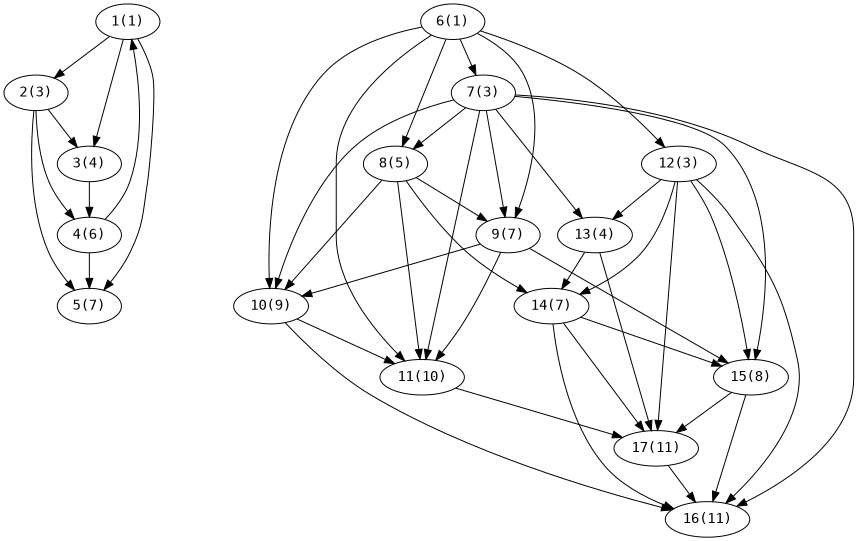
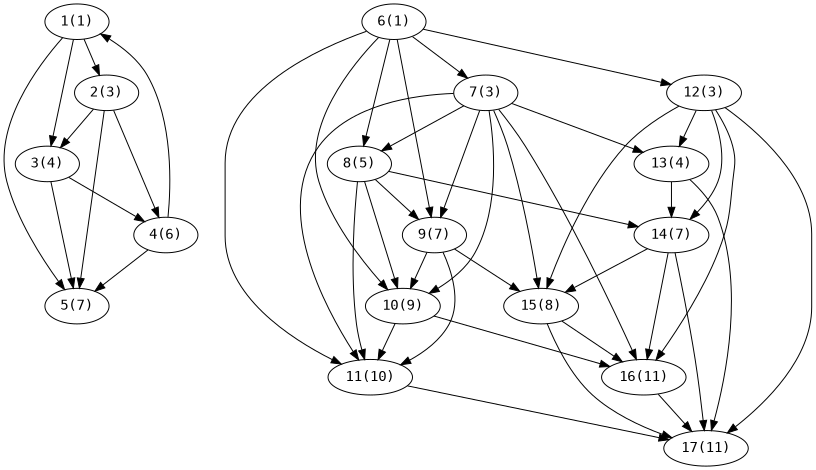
edge "3(4)" -> "5(7)": added
edge "17(11)" -> "16(11)": reversed
